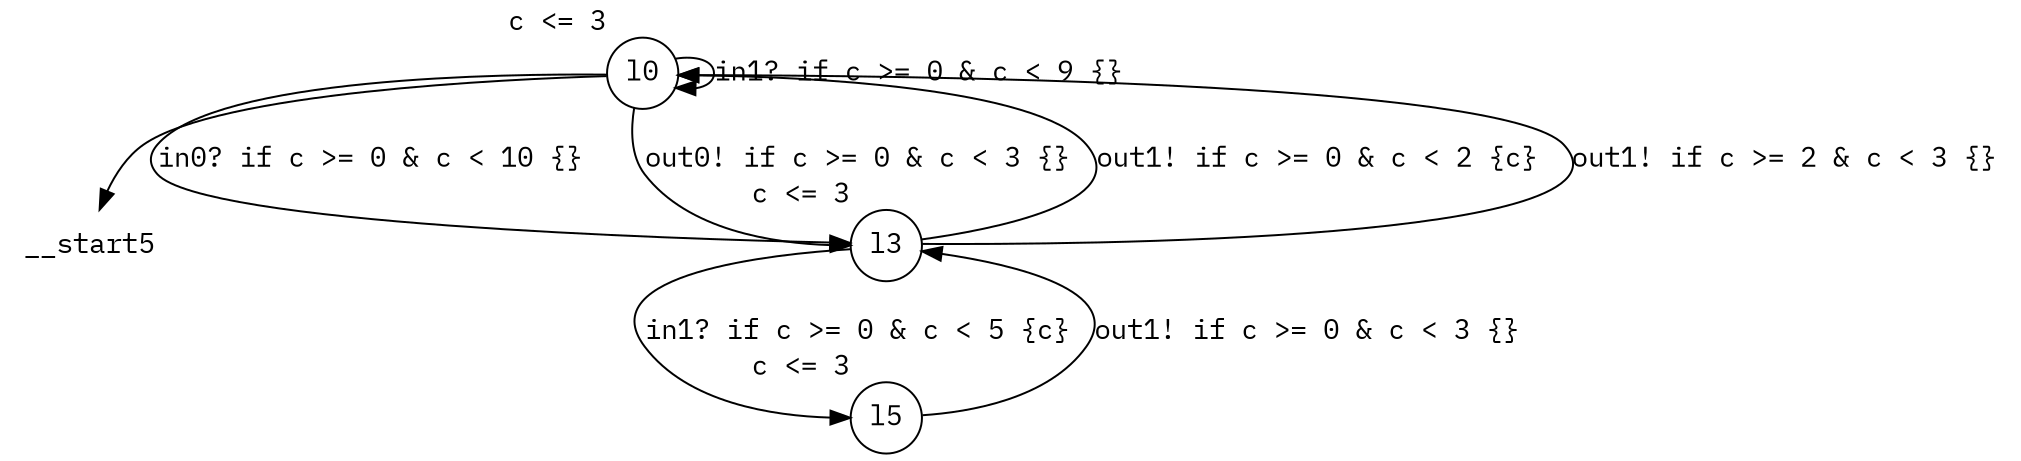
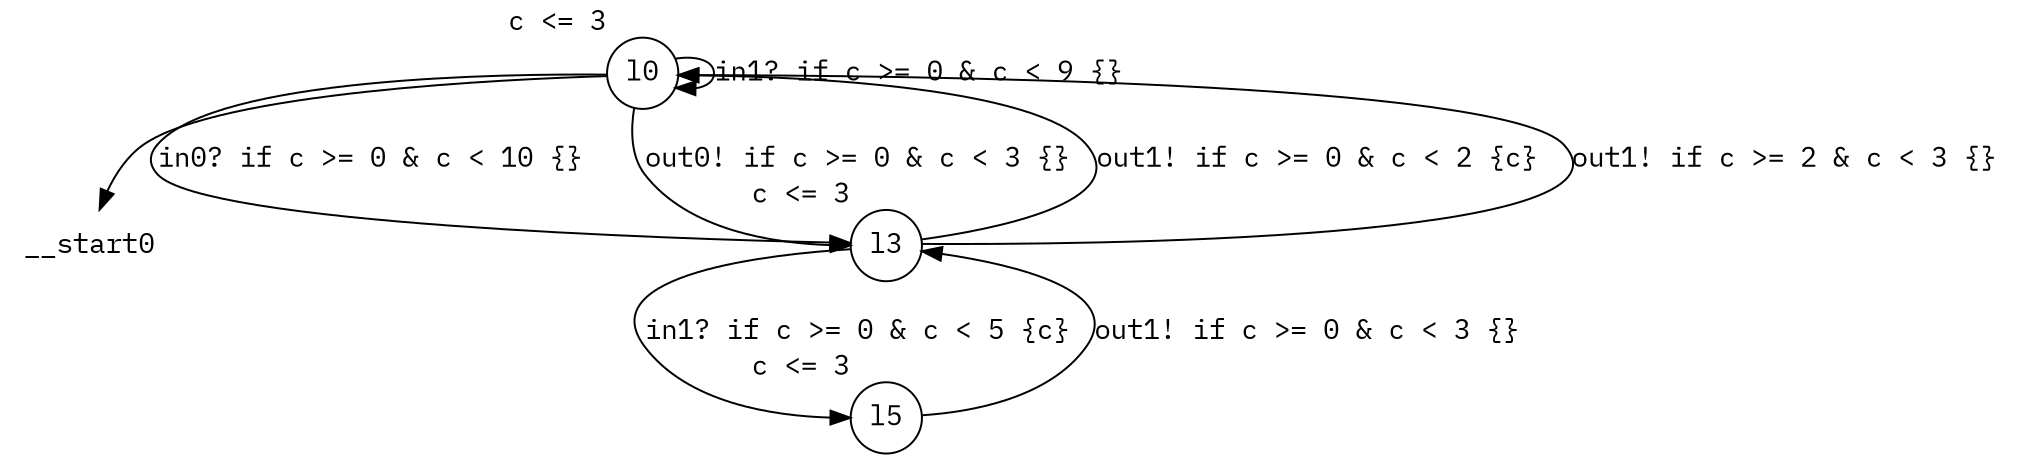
node "__start5": label "__start5" -> "__start0"
